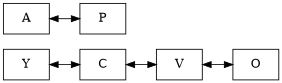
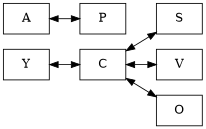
node "S": added
edge "V" -- "O": now "C" -- "O"
